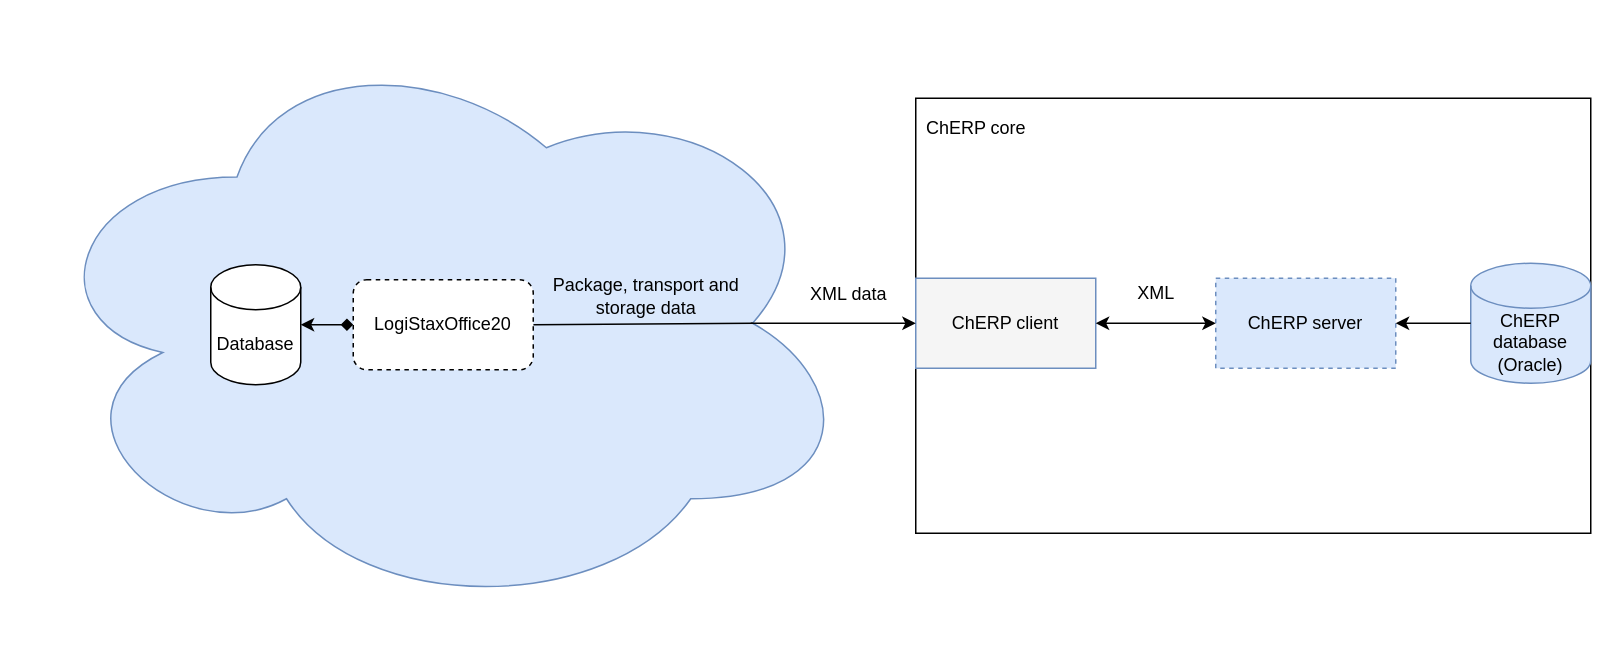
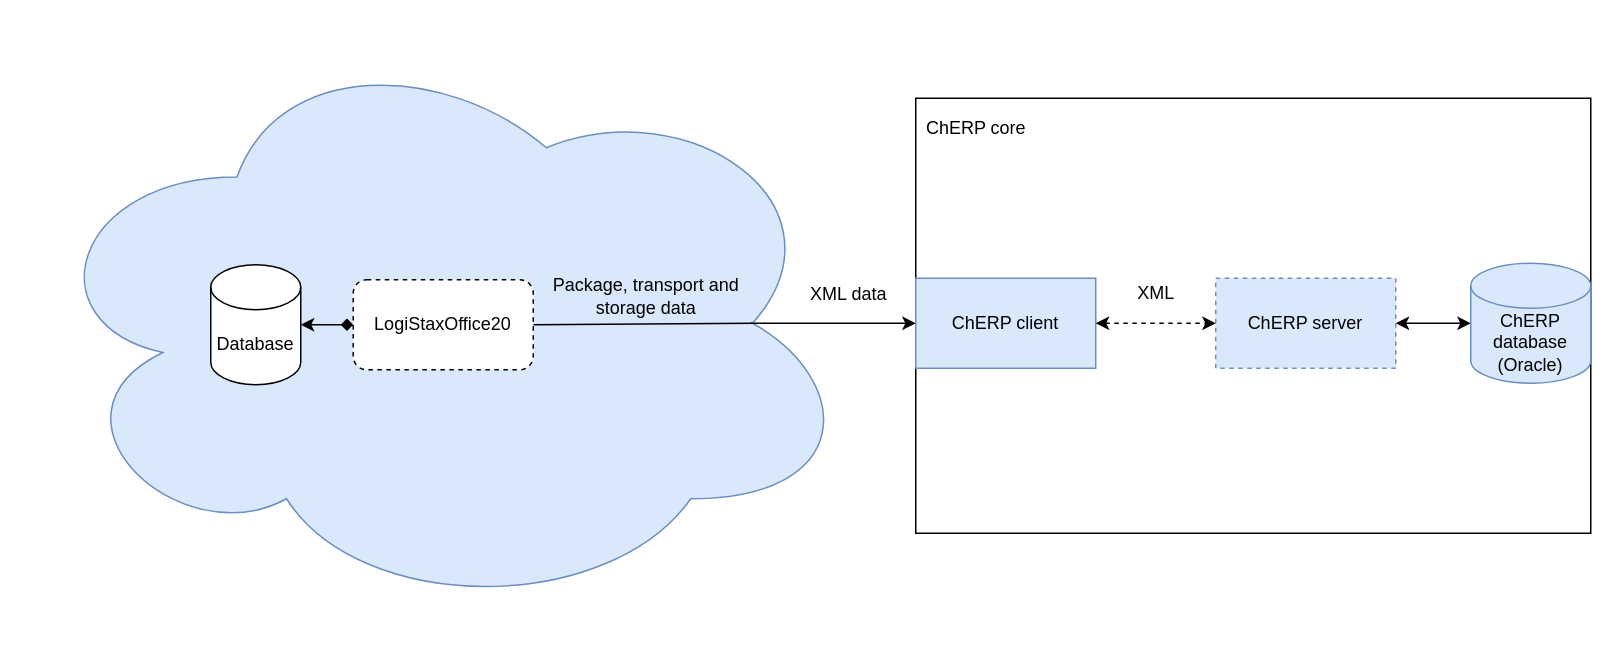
node "ChERP client": fillcolor #f5f5f5 -> #dae8fc
edge "ChERP client" -- "ChERP server": style solid -> dashed
edge "ChERP database (Oracle)" -> "ChERP server": arrowhead none -> classic
